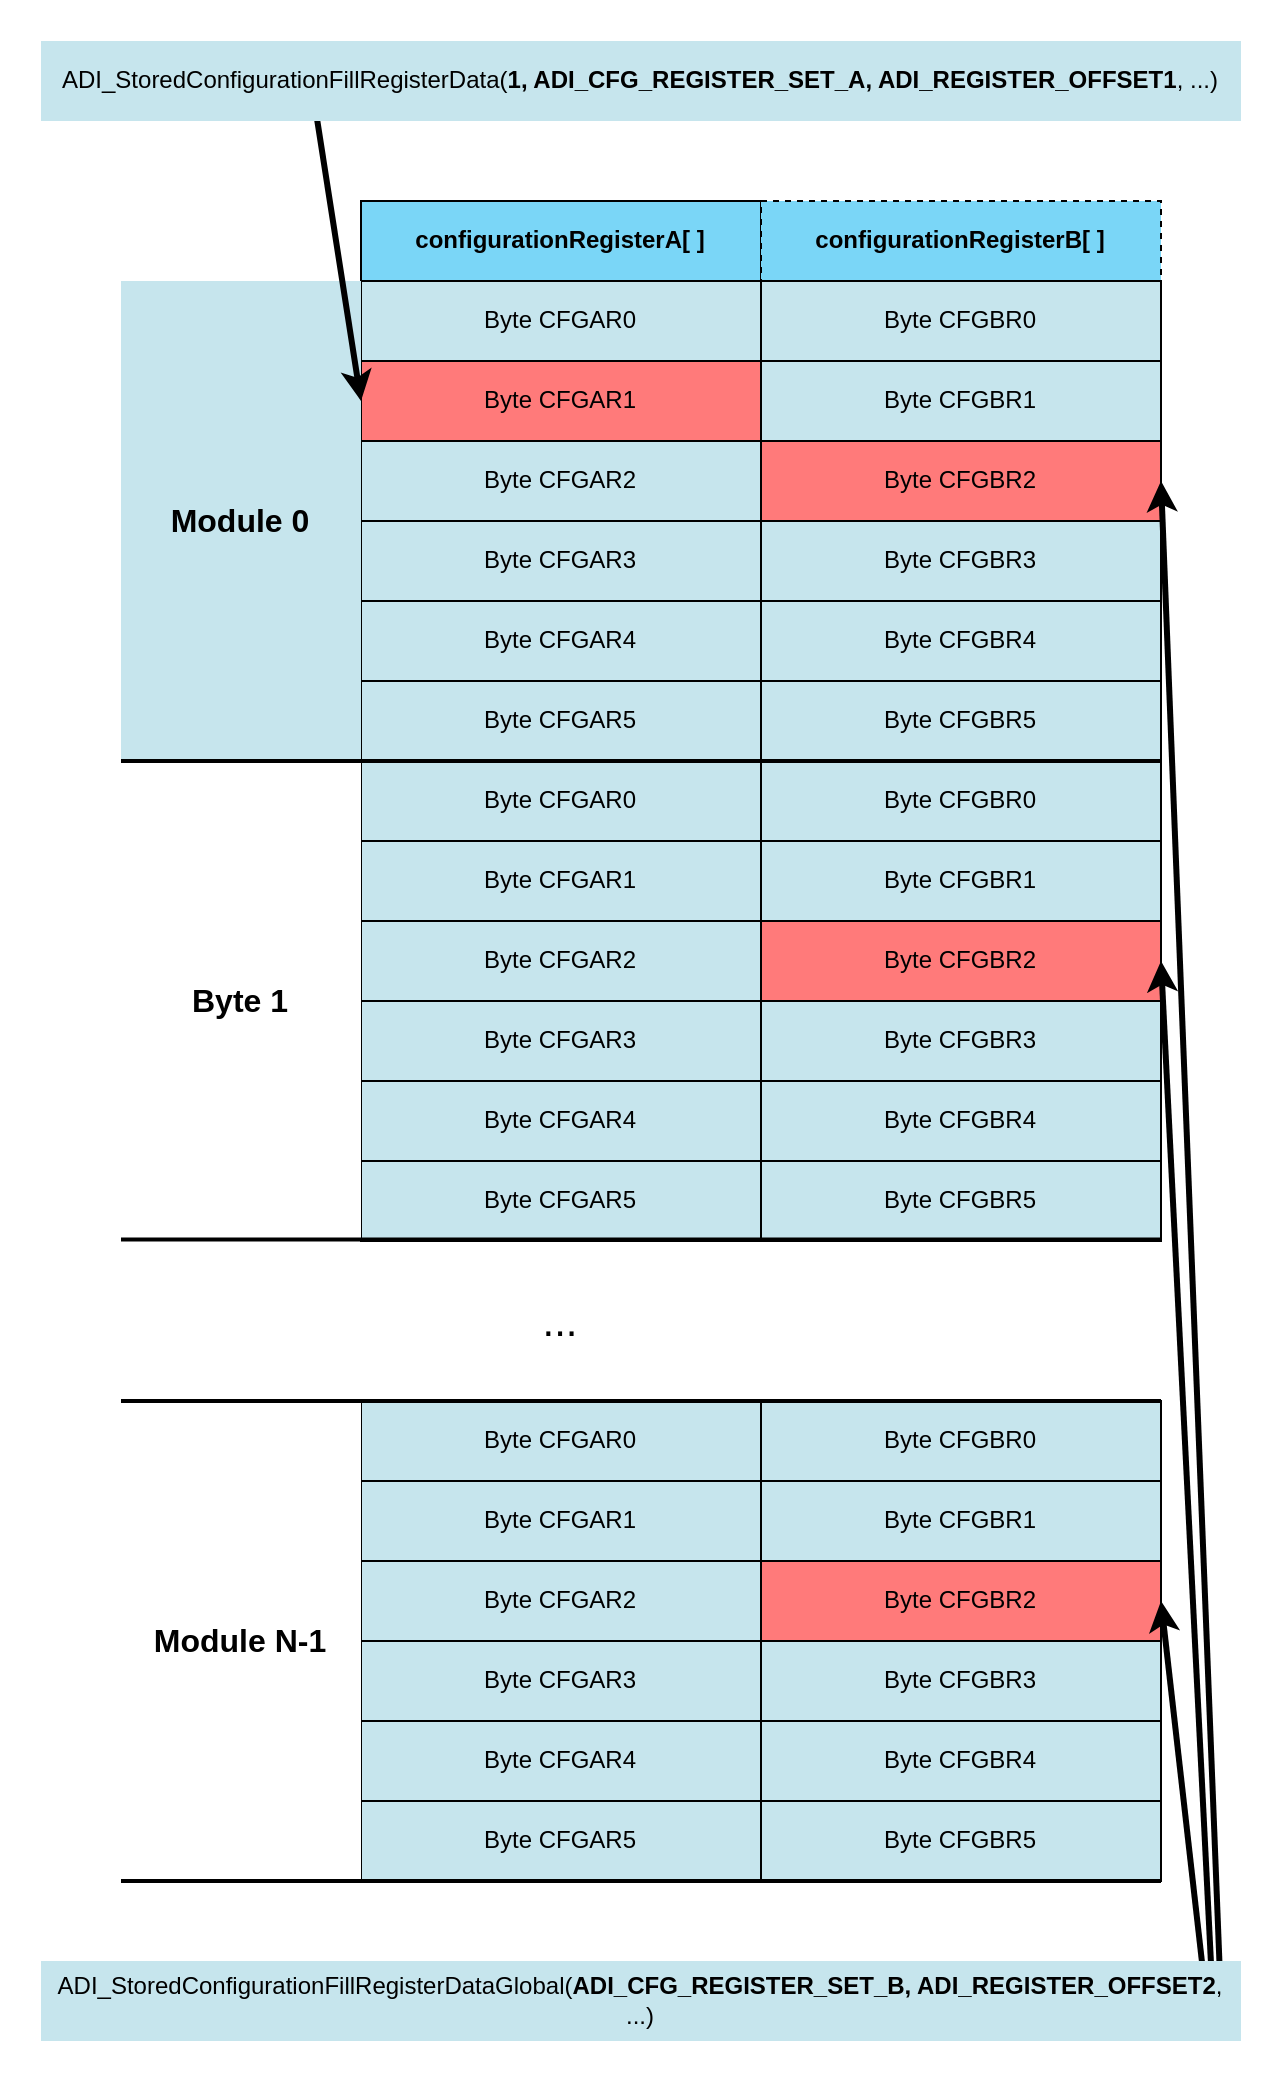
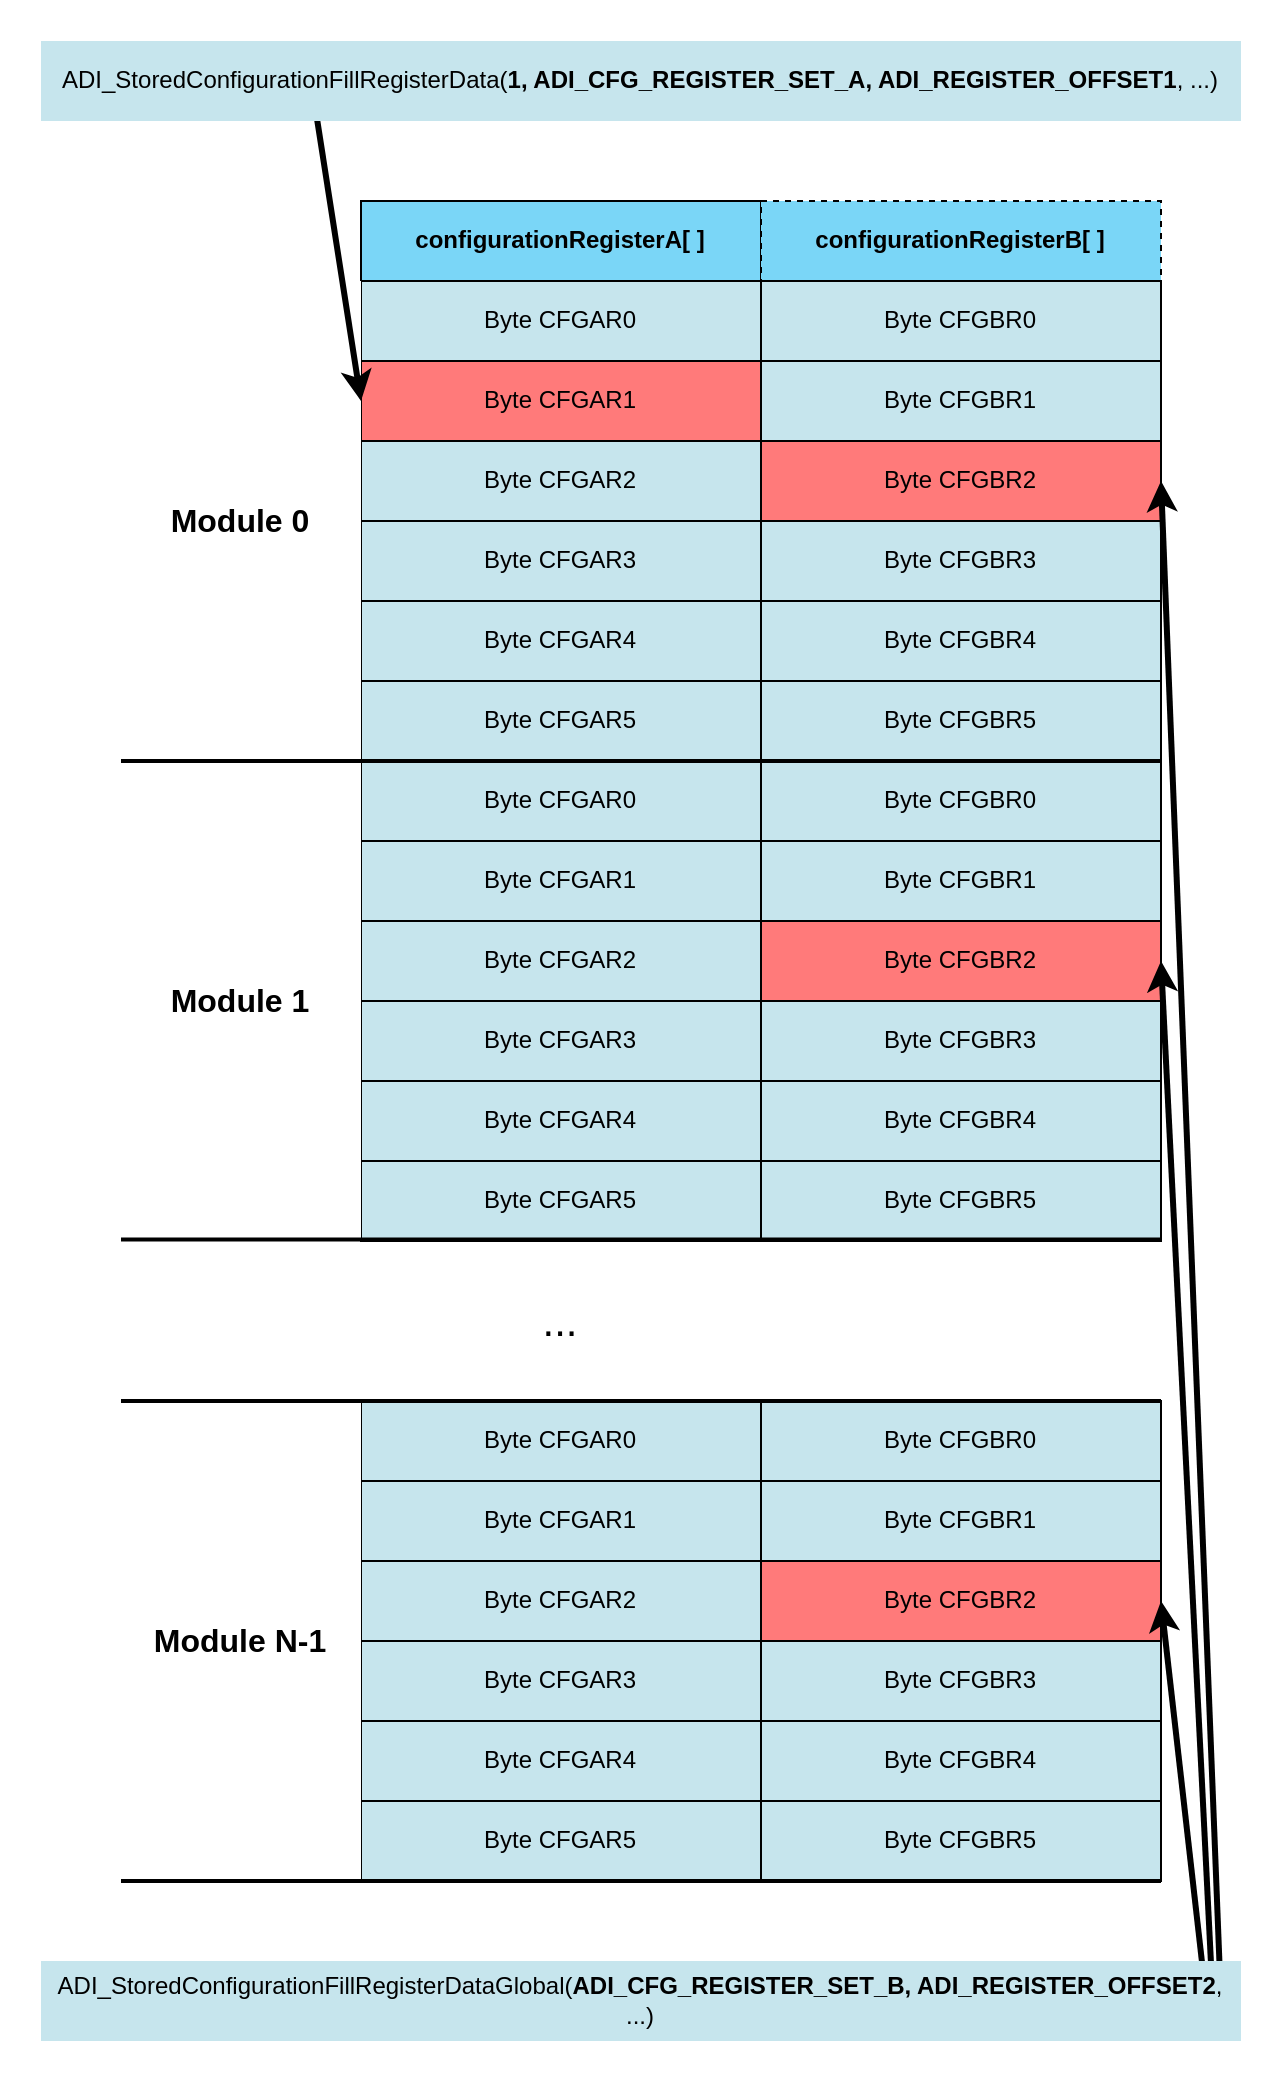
node "Module 0": fillcolor #c6e5ed -> #ffffff
node "Byte 1": label "Byte 1" -> "Module 1"
